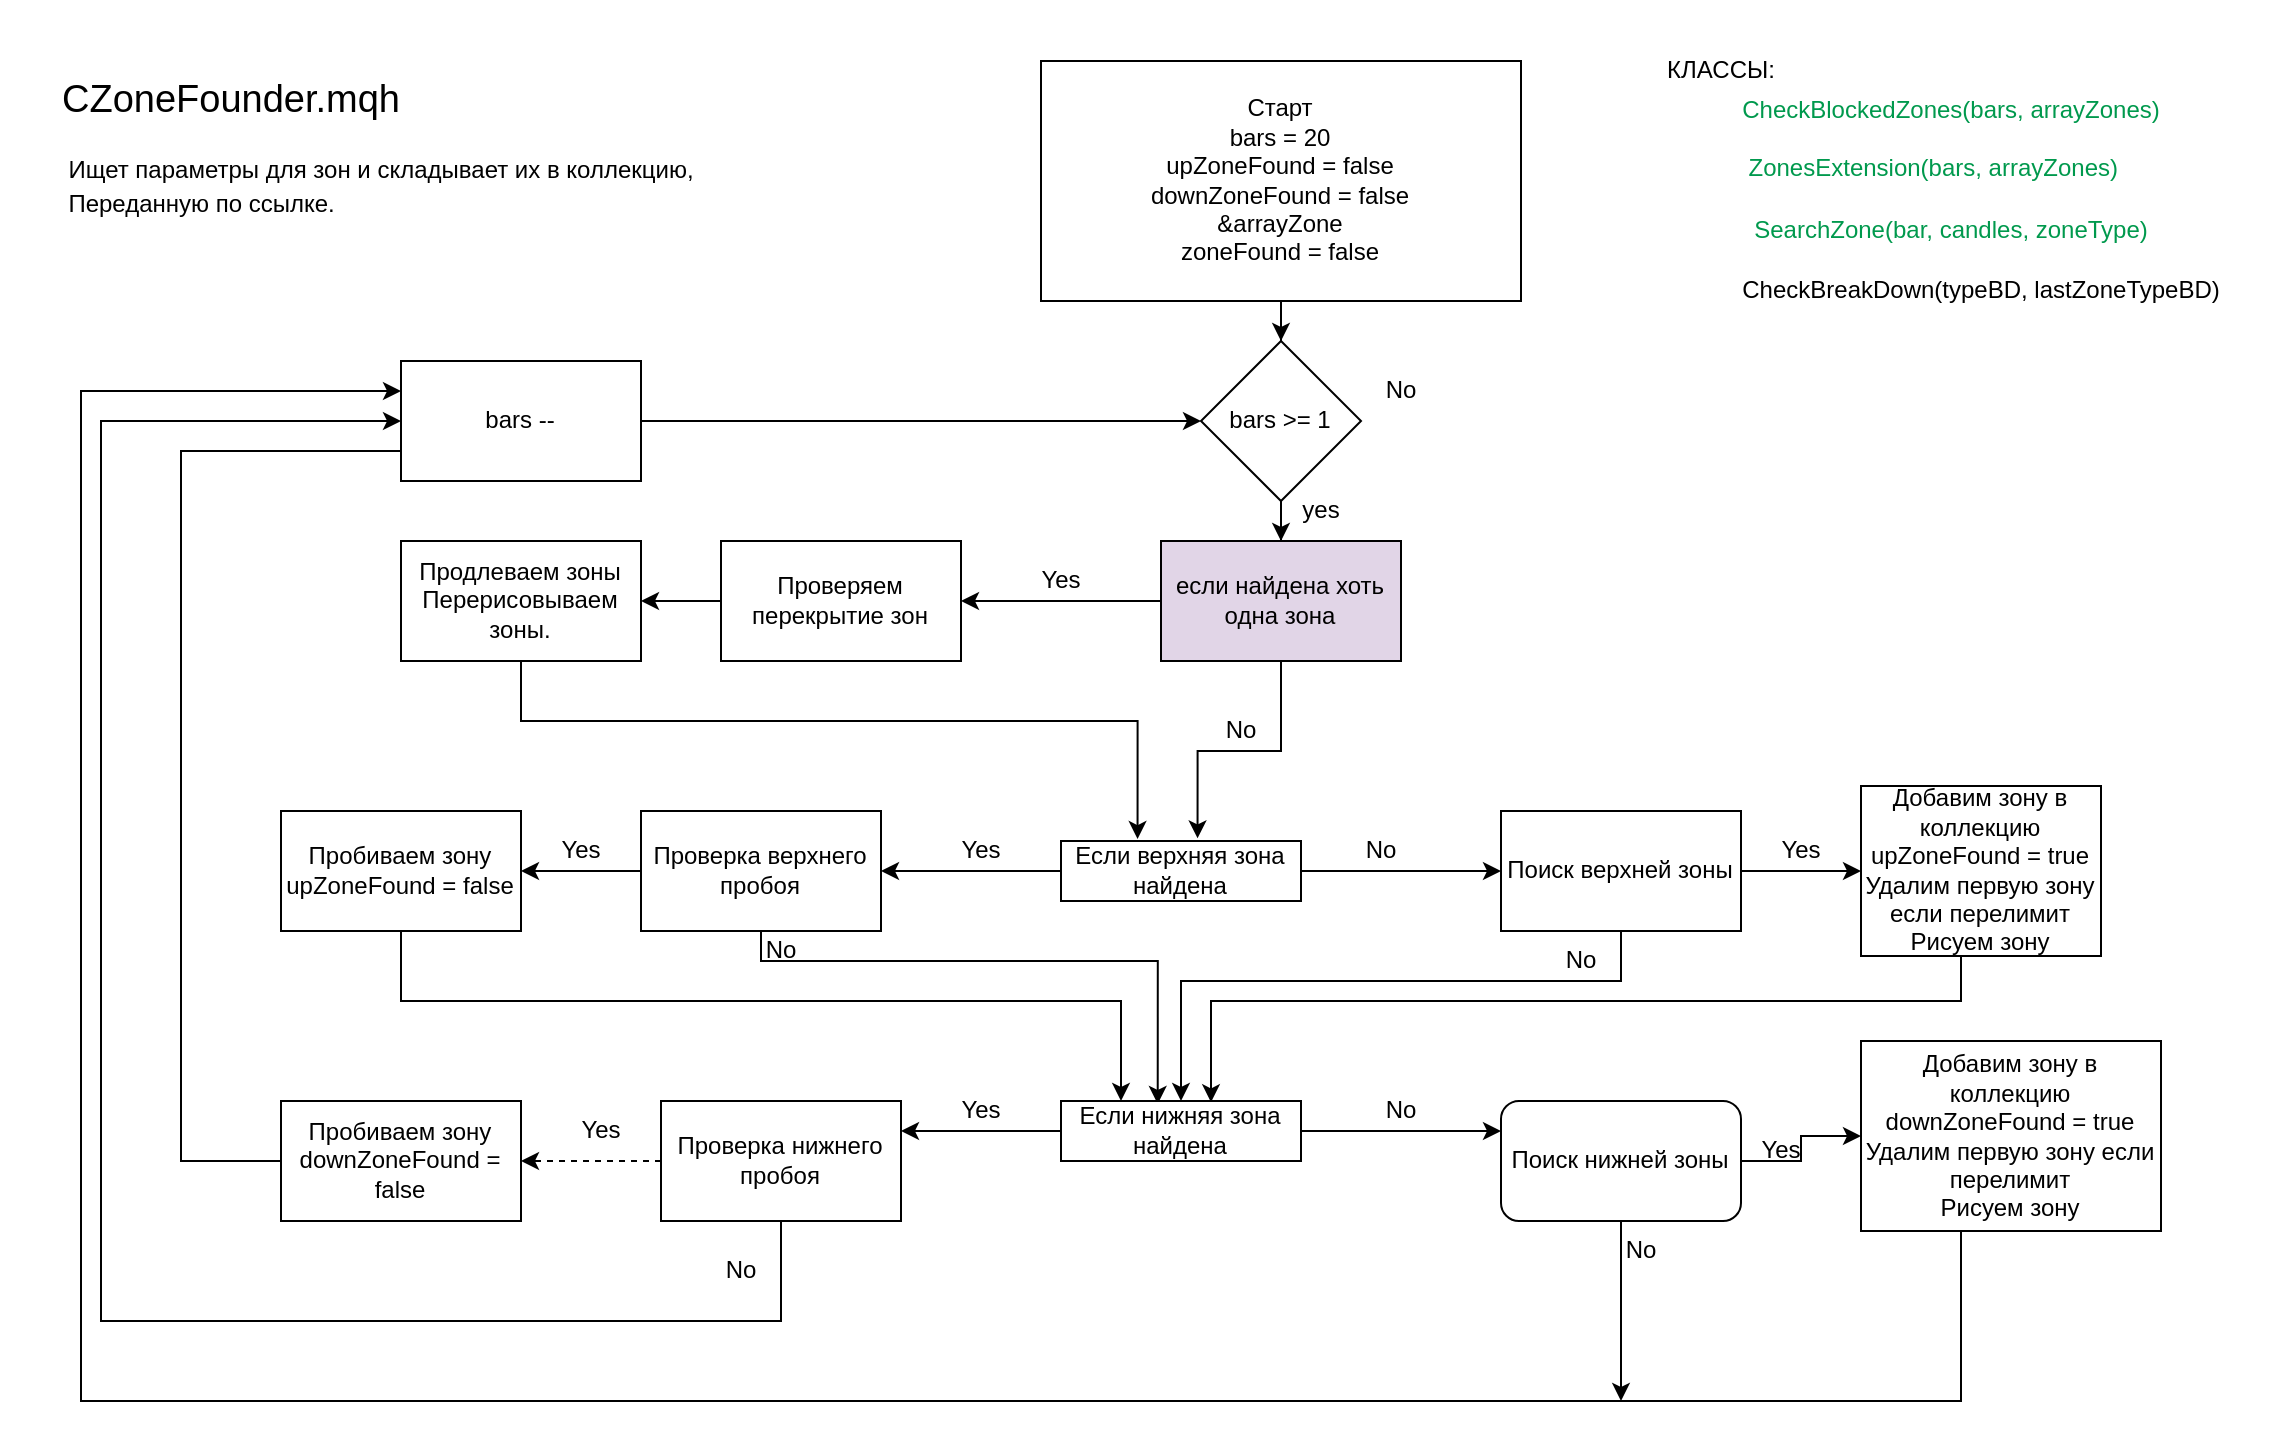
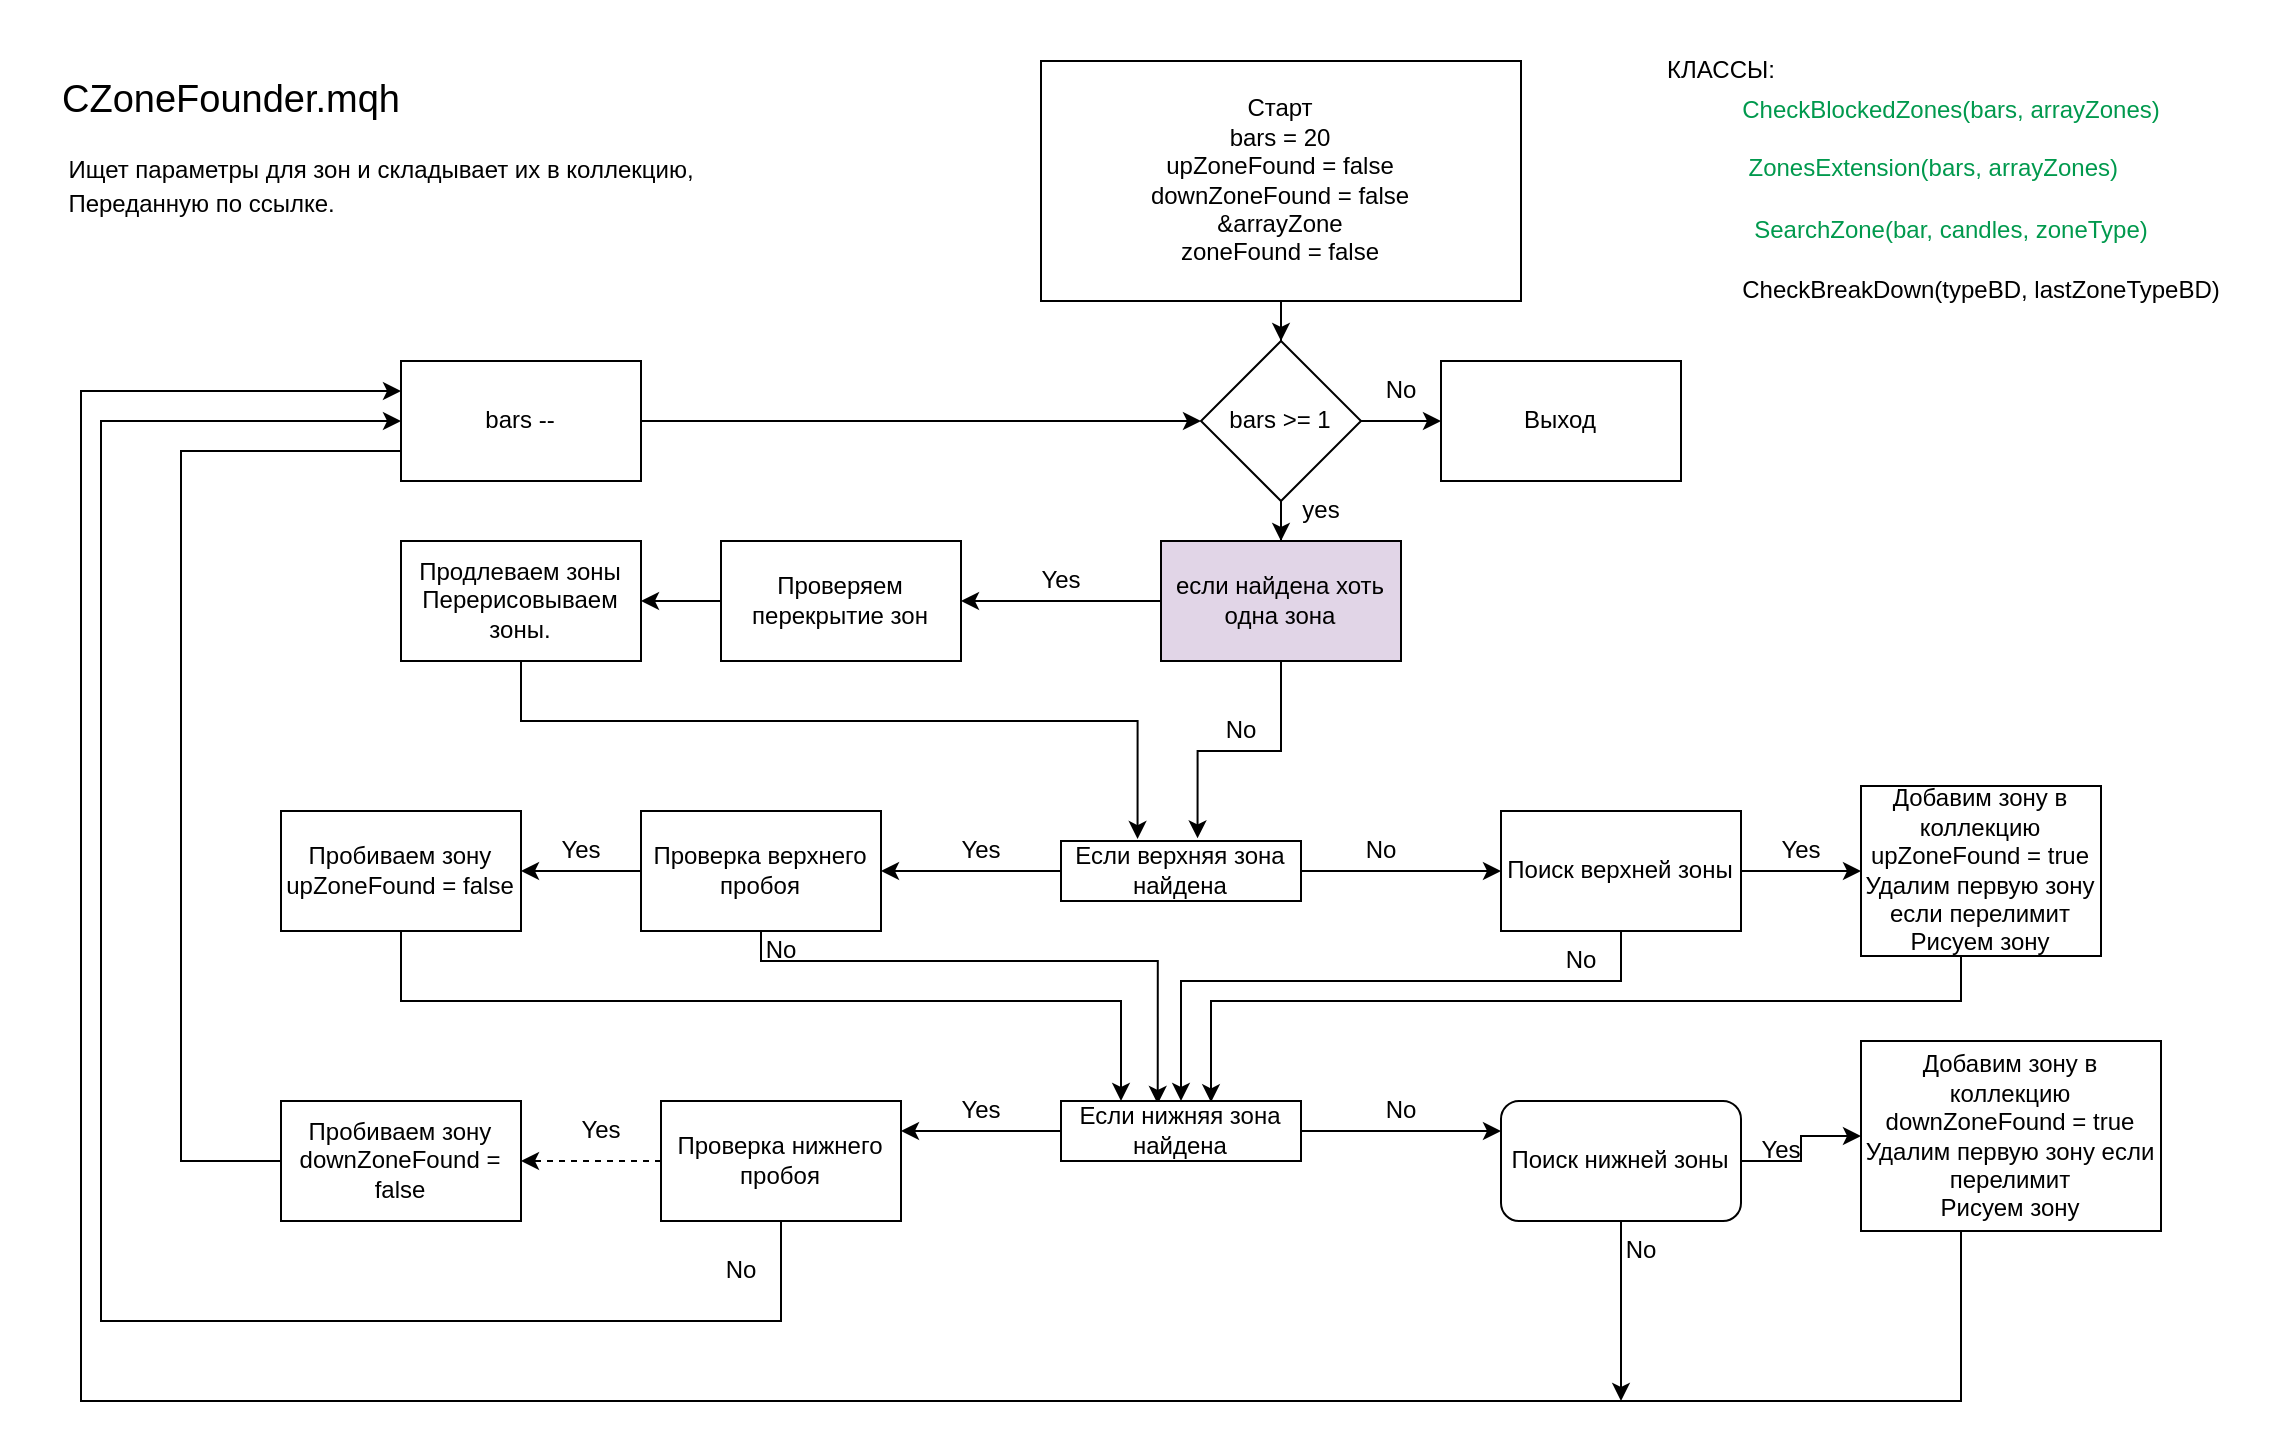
edge "bars >= 1" -> "Выход": added
node "Выход": added
